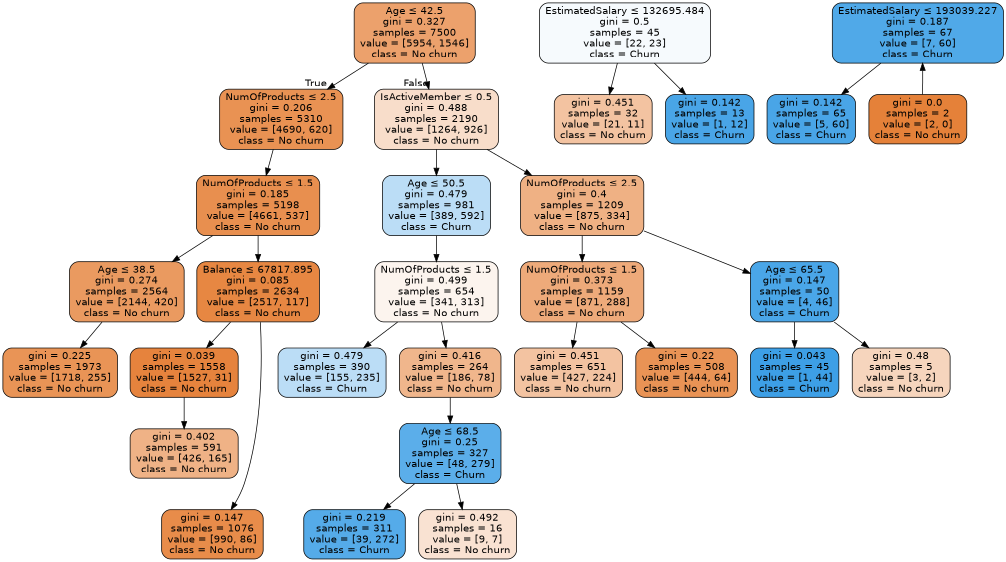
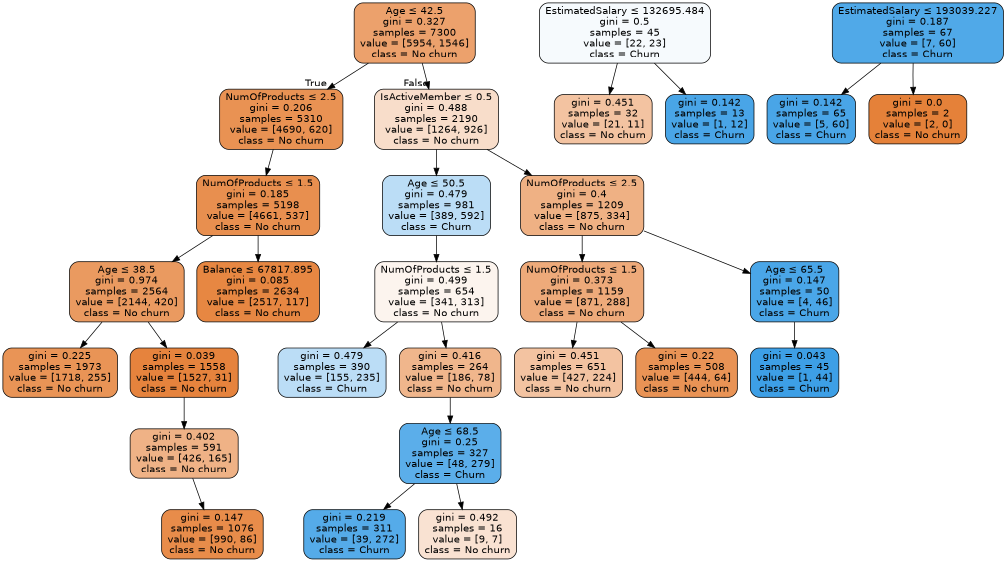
node "Age ≤ 42.5": text "samples = 7500" -> "samples = 7300"
edge "gini = 0.0" -> "EstimatedSalary ≤ 193039.227": reversed
node "Age ≤ 38.5": text "gini = 0.274" -> "gini = 0.974"
edge "Balance ≤ 67817.895" -> "gini = 0.039": now "Age ≤ 38.5" -> "gini = 0.039"
node "gini = 0.48": removed
edge "Balance ≤ 67817.895" -> "gini = 0.147": now "gini = 0.402" -> "gini = 0.147"
